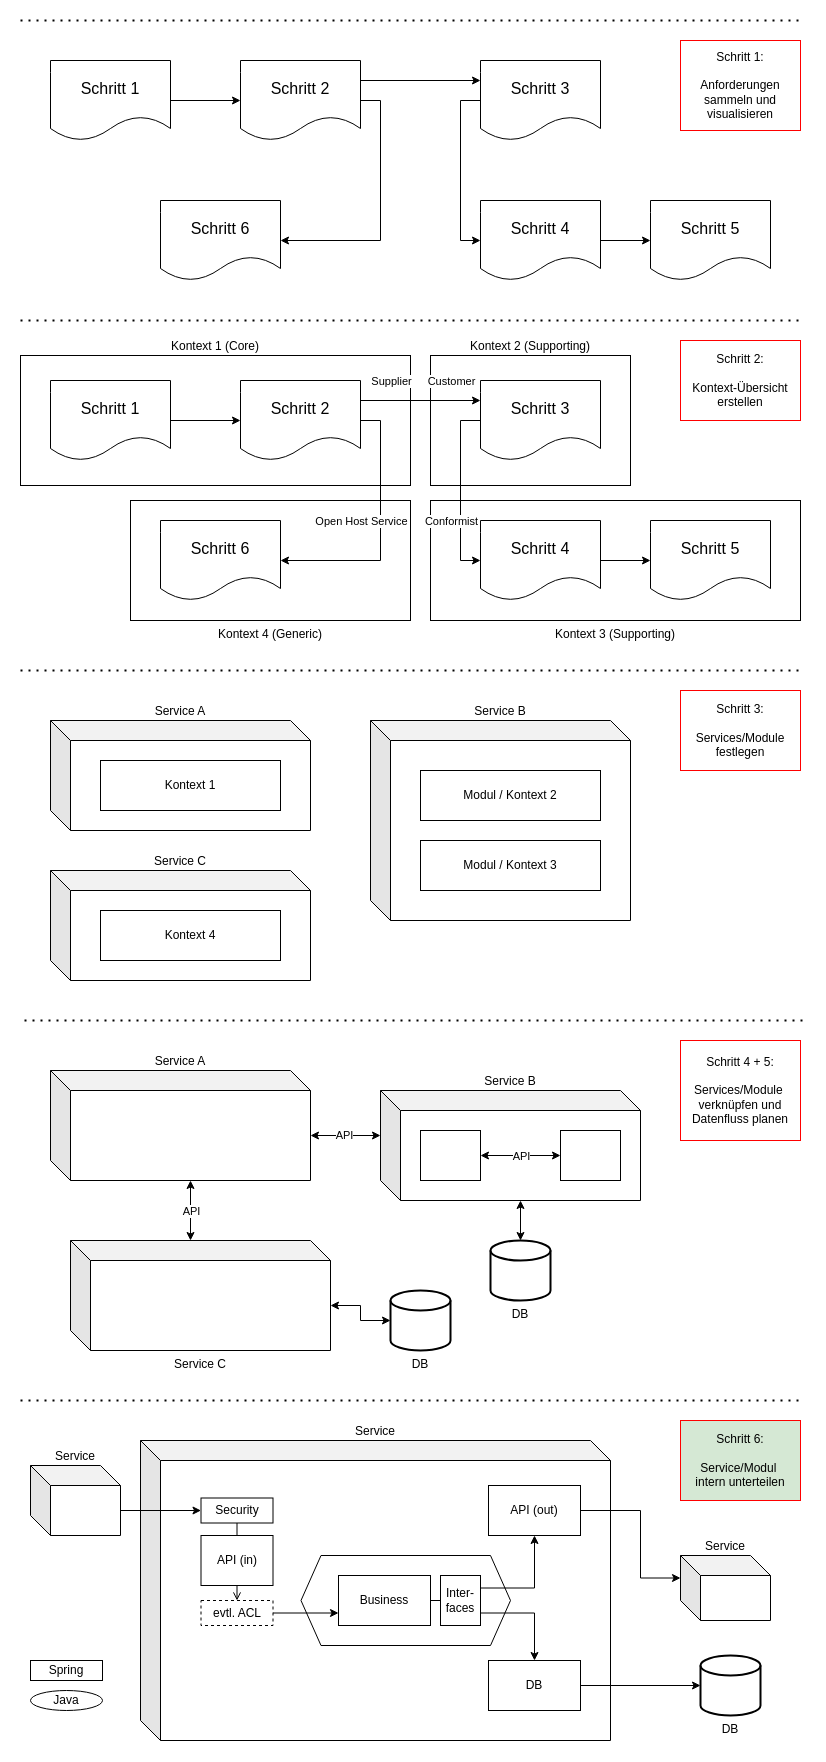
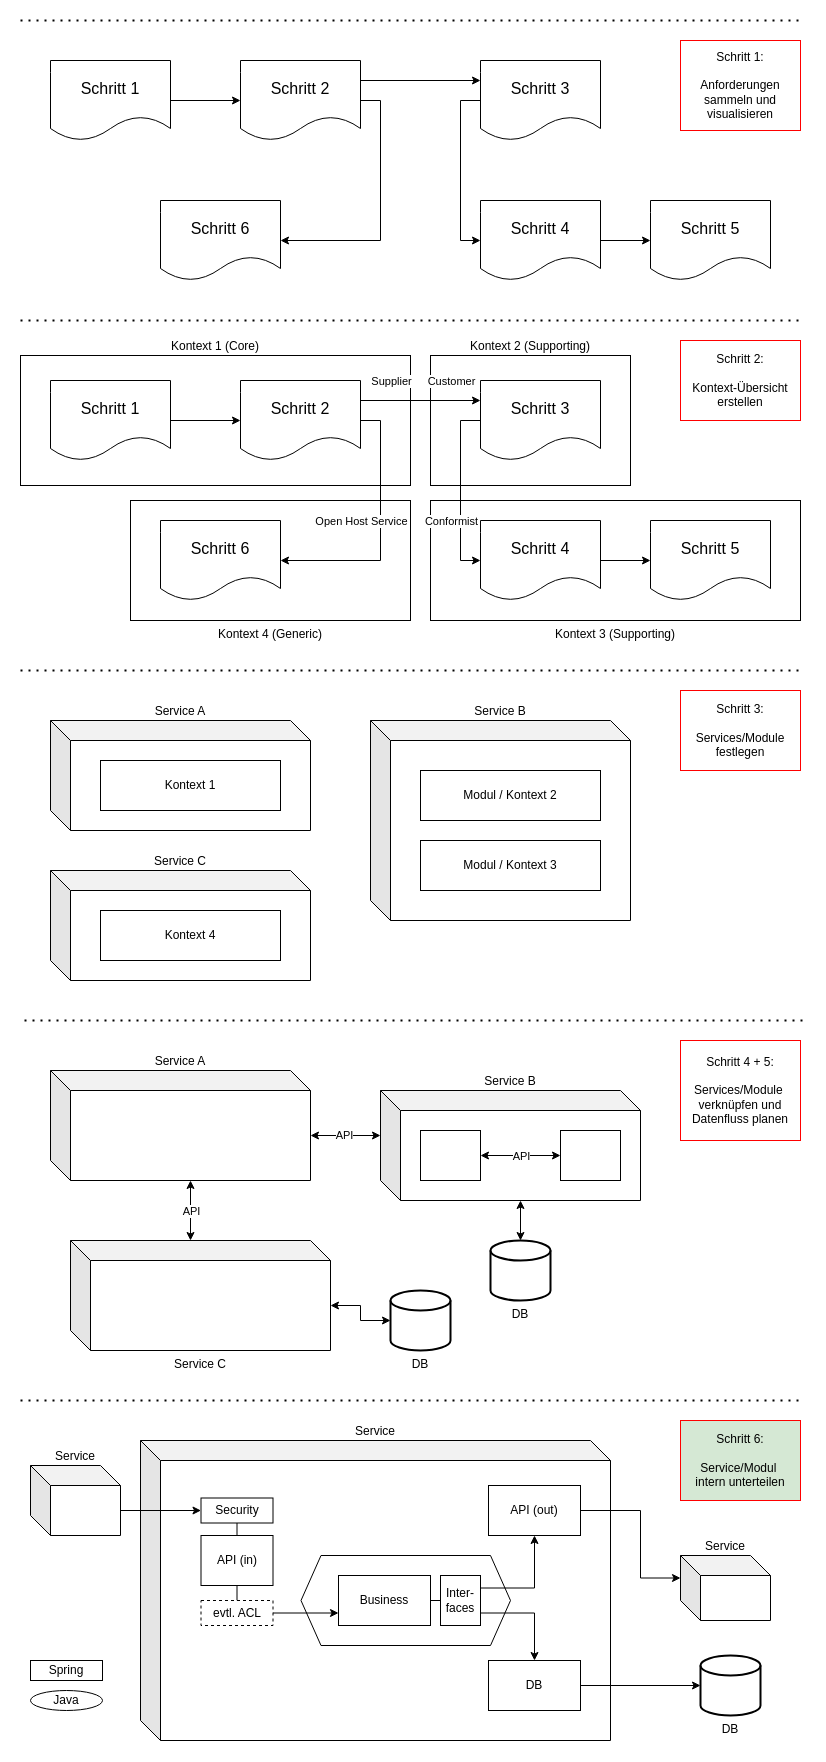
edge "API (in)" -> "evtl. ACL": arrowhead open -> none
